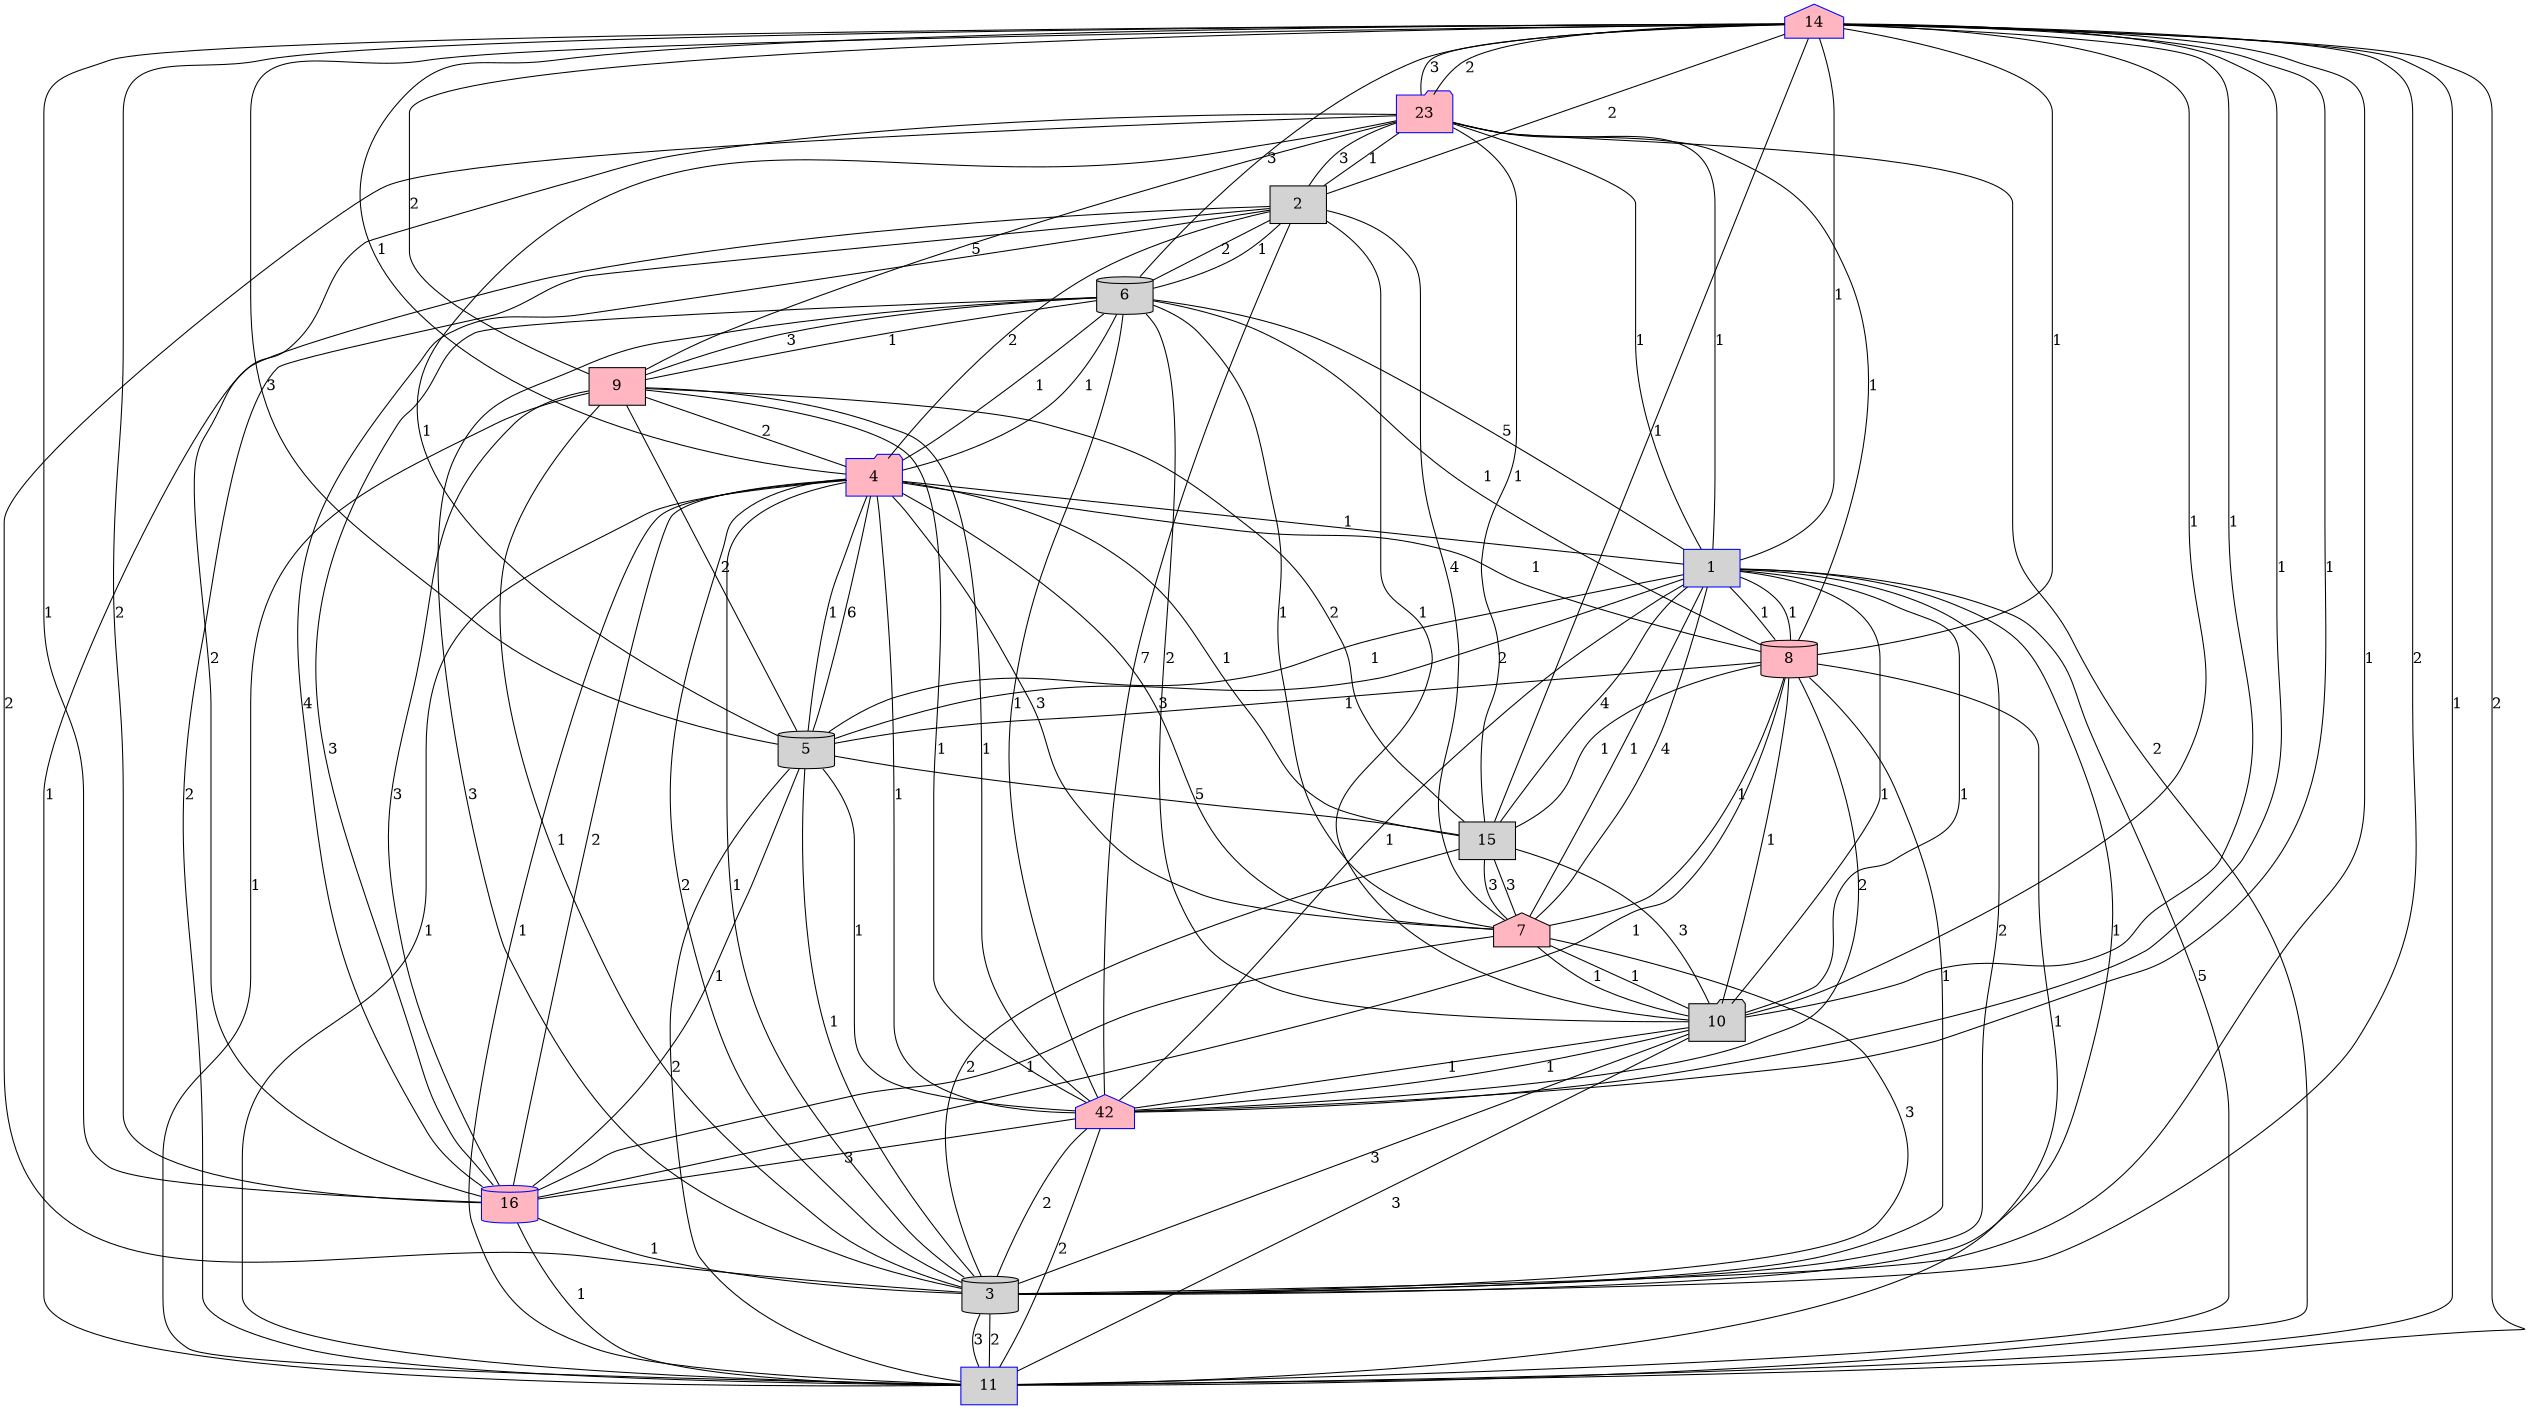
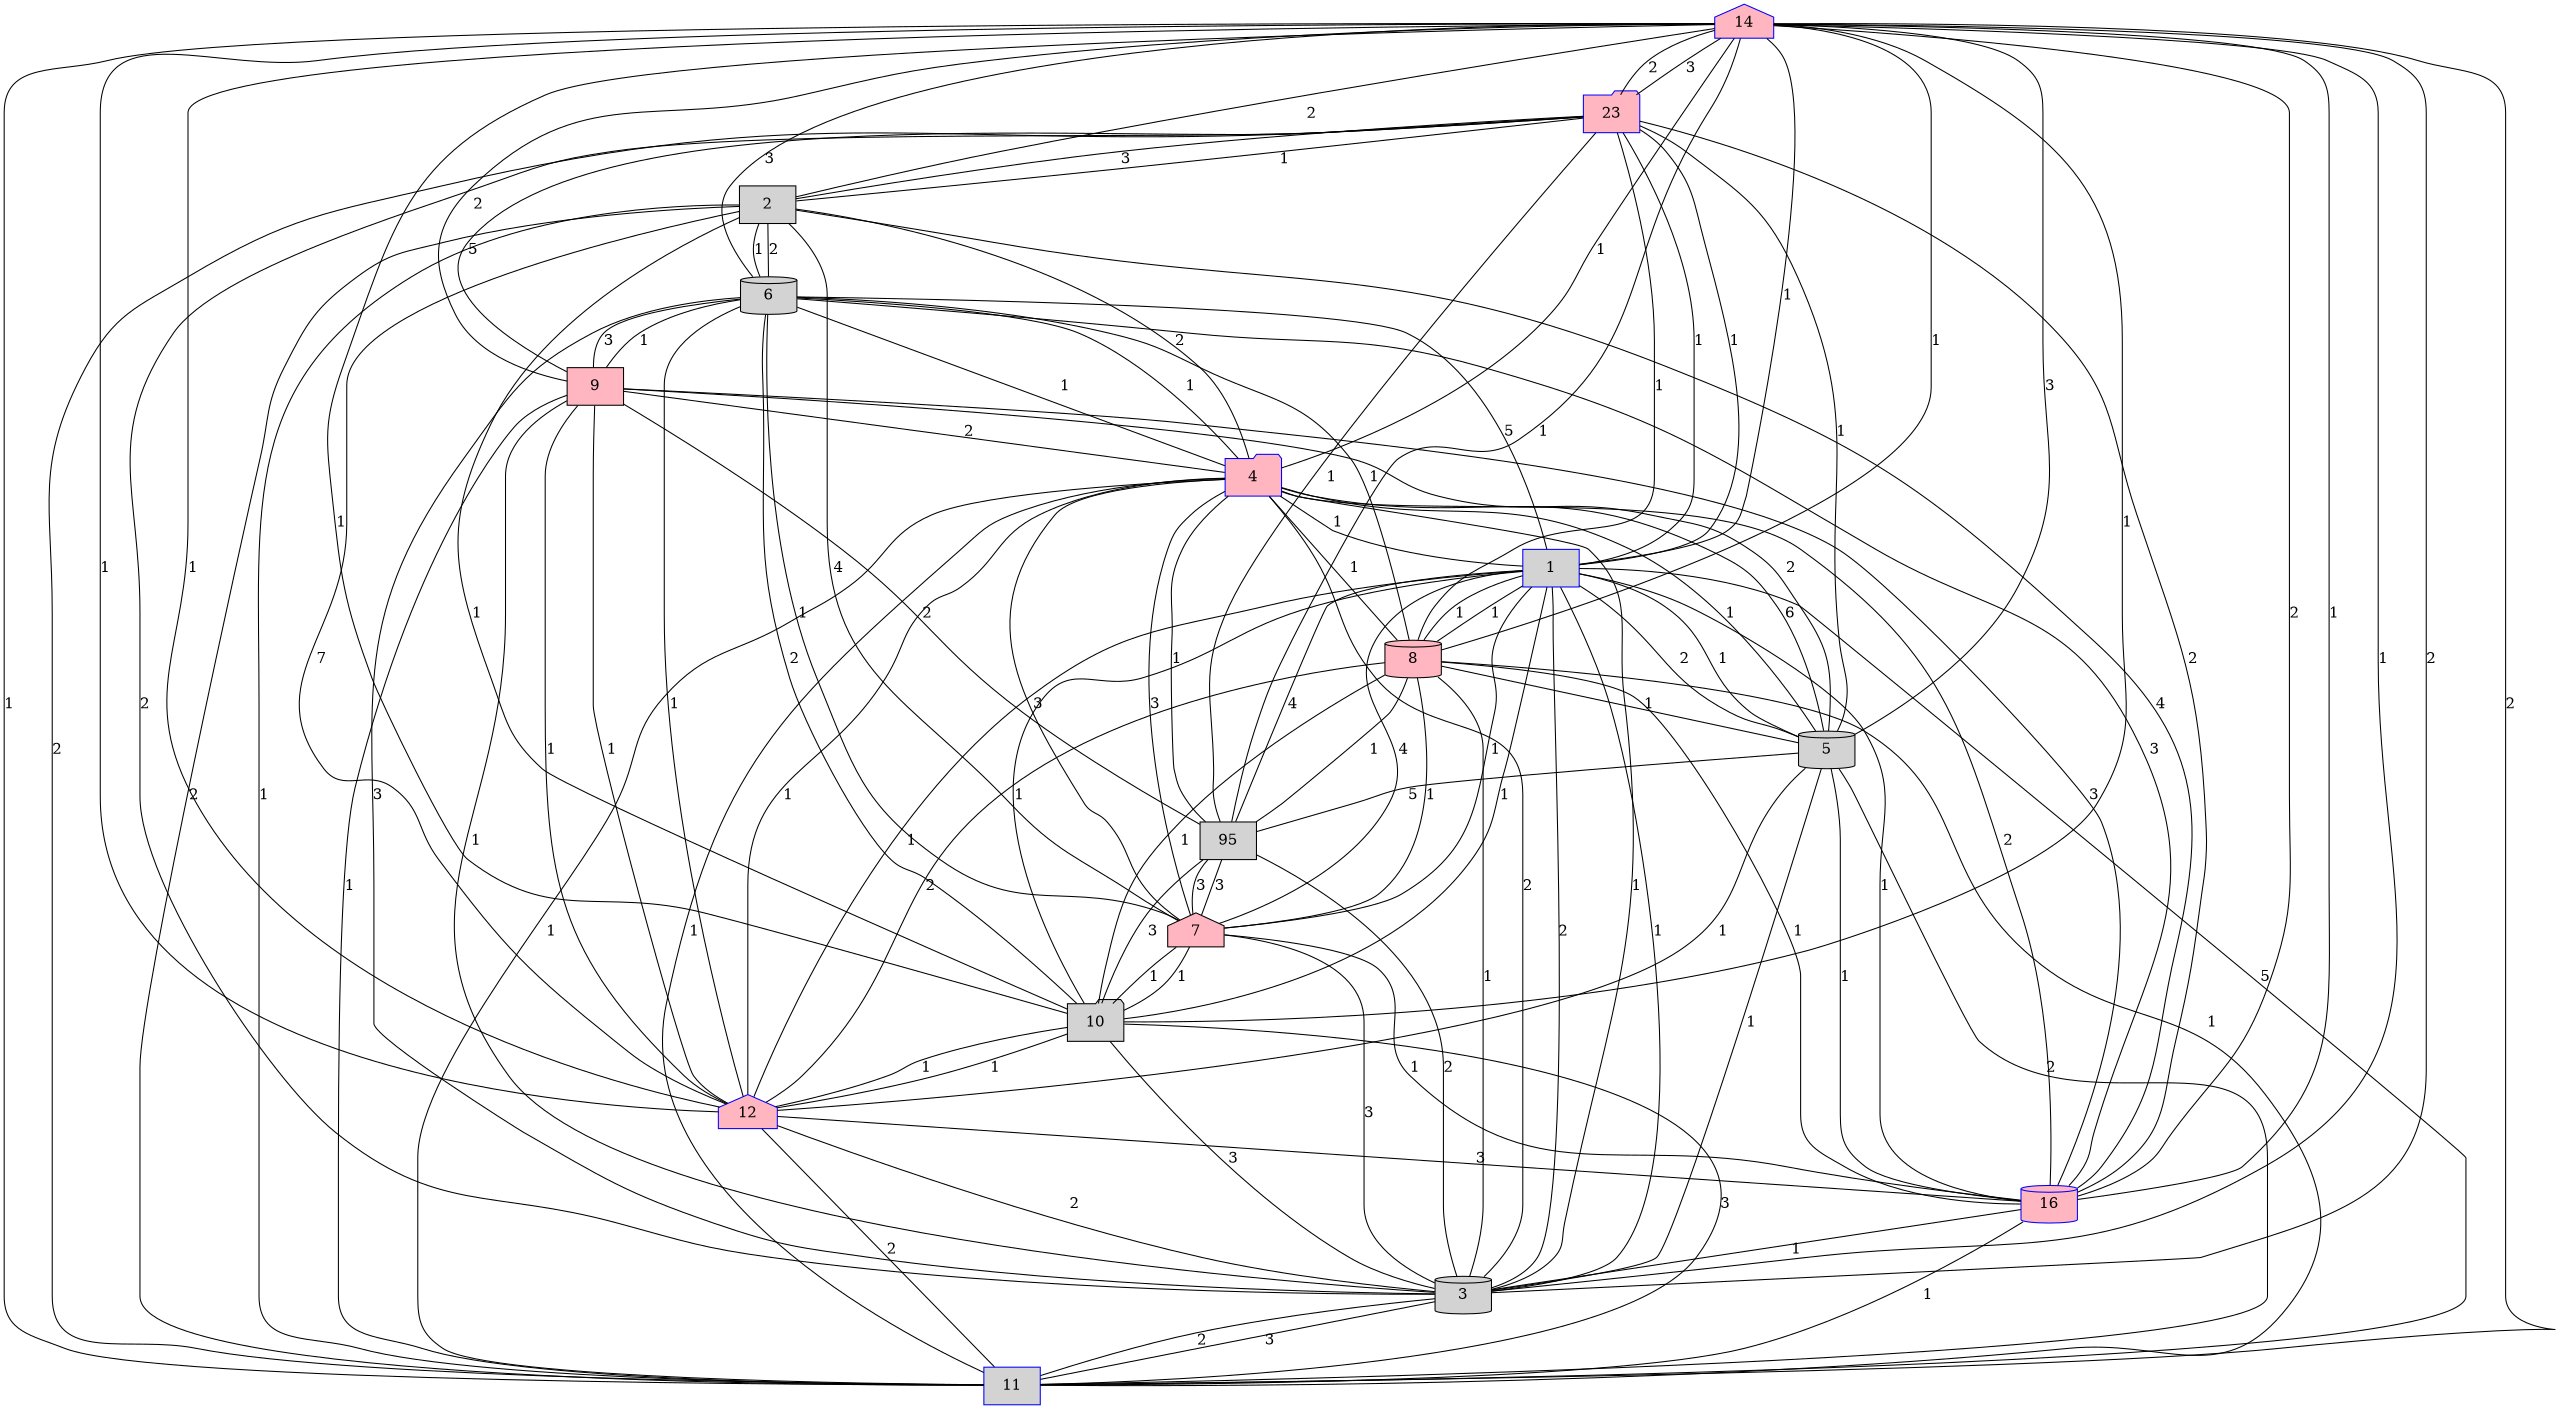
edge "1" -- "16": added, label "1"
node "15": label "15" -> "95"
node "42": label "42" -> "12"
